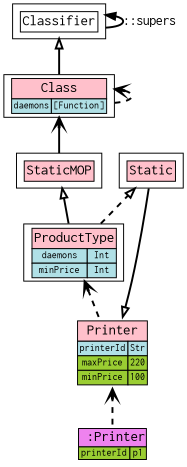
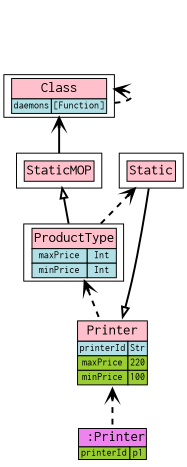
node "Classifier": removed
edge "ProductType" -> "Static": arrowhead empty -> vee
node "ProductType": text "daemons" -> "maxPrice"
